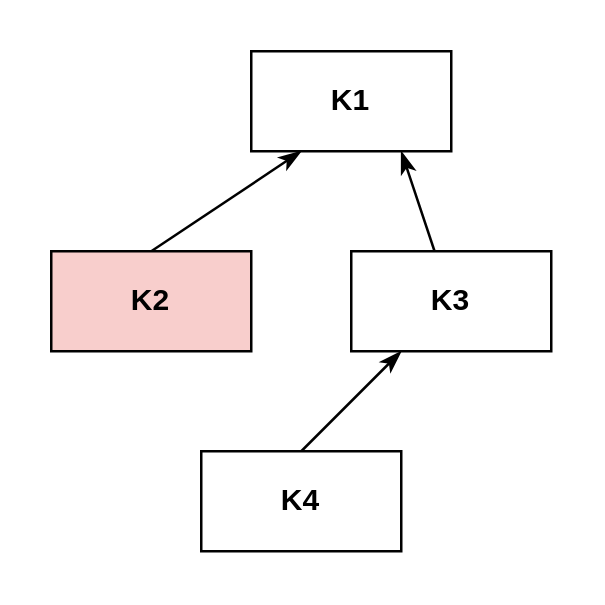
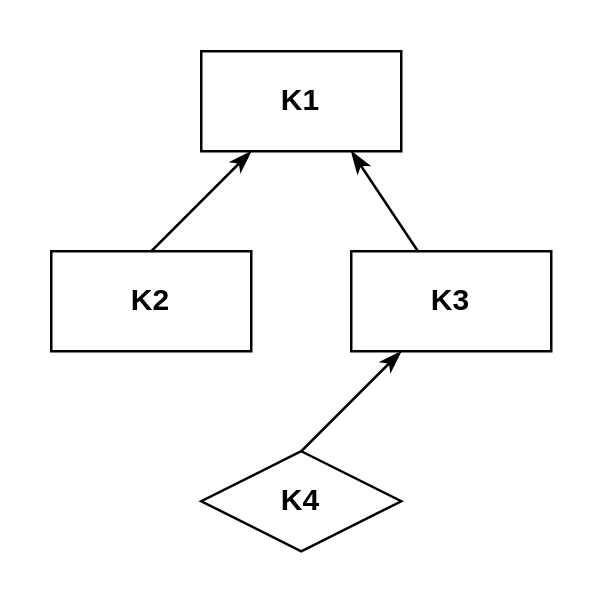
node "K1": moved (351, 101) -> (301, 101)
node "K2": fillcolor #f8cecc -> #ffffff
node "K4": shape rectangle -> diamond
